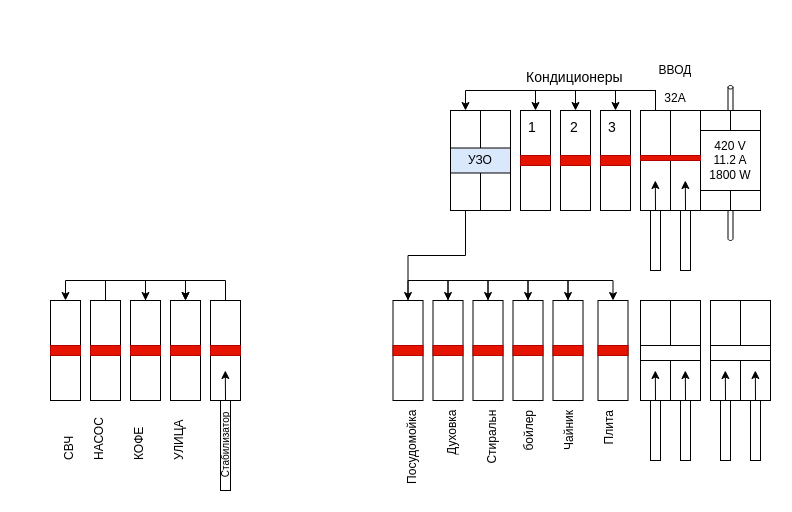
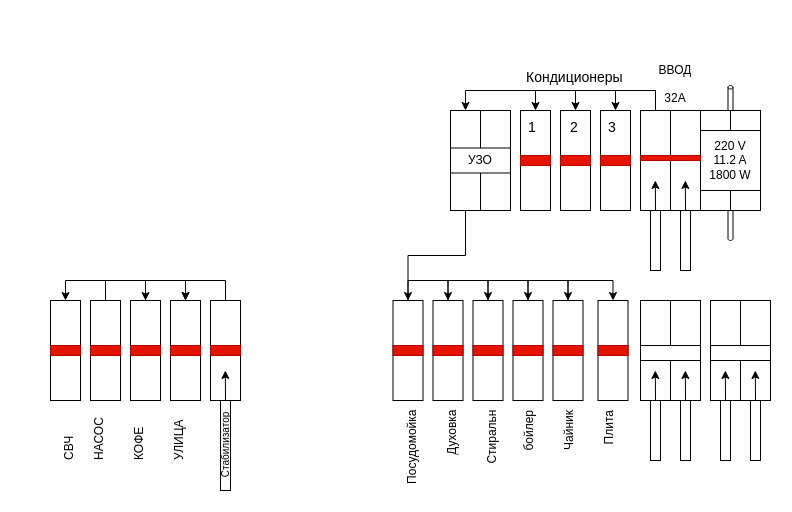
node "УЗО": fillcolor #dae8fc -> #ffffff
node "420 V 11.2 A 1800 W": label "420 V 11.2 A 1800 W" -> "220 V 11.2 A 1800 W"
